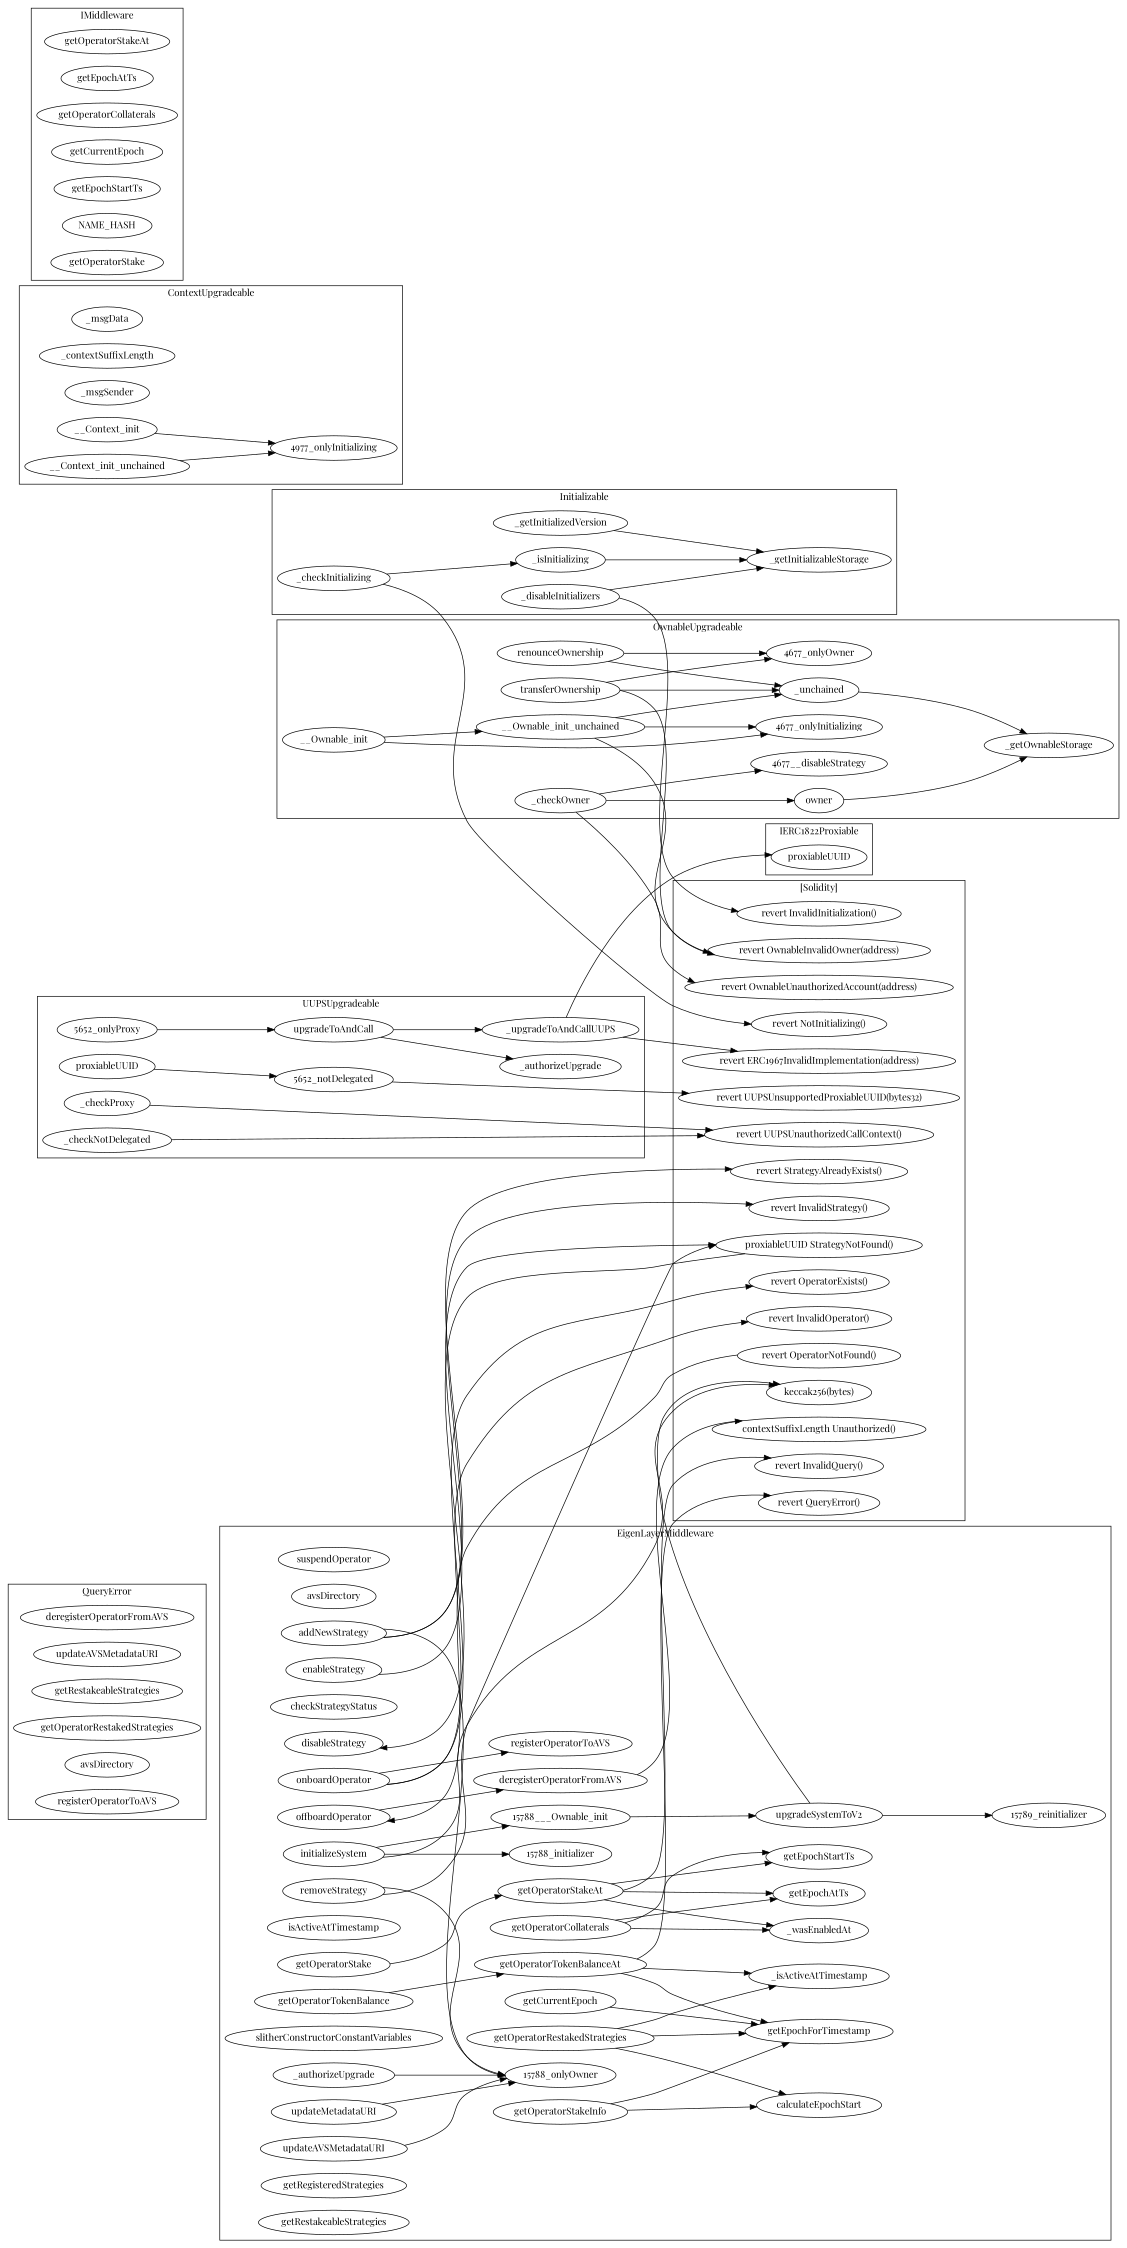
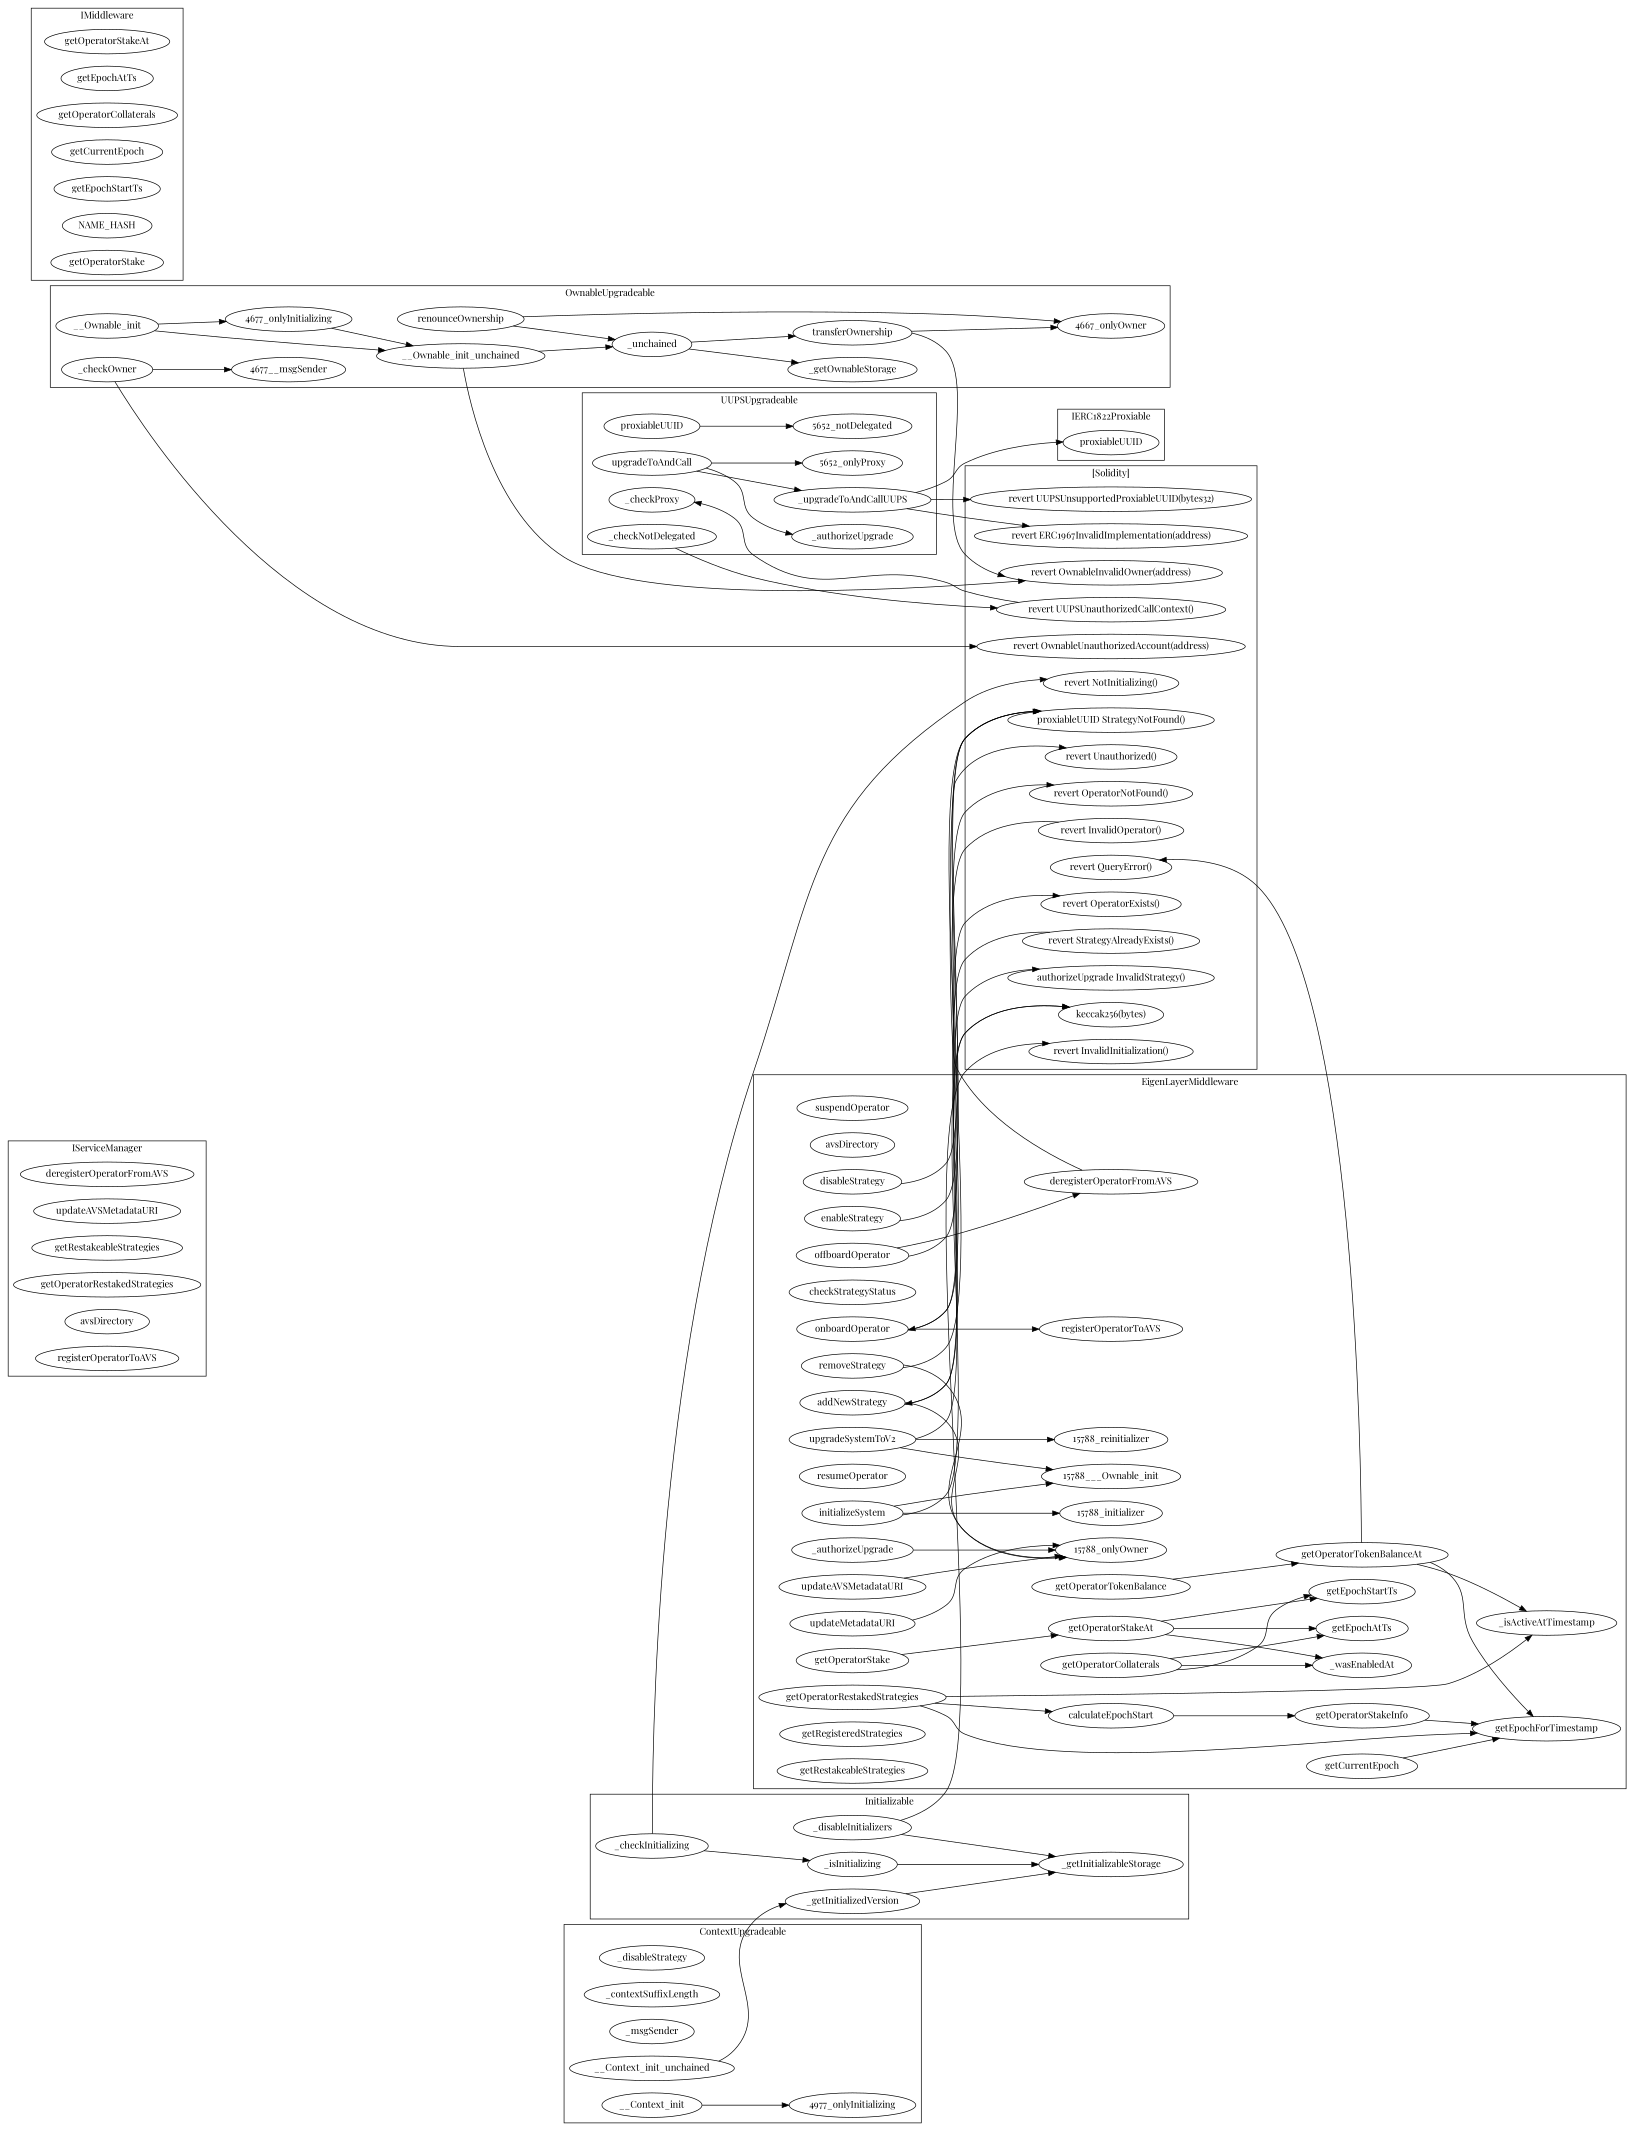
node "_msgData": label "_msgData" -> "_disableStrategy"
edge "__Context_init_unchained" -> "4977_onlyInitializing": now "__Context_init_unchained" -> "_getInitializedVersion"
node "4677_onlyOwner": label "4677_onlyOwner" -> "4667_onlyOwner"
edge "transferOwnership" -> "_unchained": reversed
edge "__Ownable_init_unchained" -> "4677_onlyInitializing": reversed
node "4677__disableStrategy": label "4677__disableStrategy" -> "4677__msgSender"
node "owner": removed
edge "5652_onlyProxy" -> "upgradeToAndCall": reversed
edge "5652_notDelegated" -> "revert UUPSUnsupportedProxiableUUID(bytes32)": now "_upgradeToAndCallUUPS" -> "revert UUPSUnsupportedProxiableUUID(bytes32)"
edge "_checkProxy" -> "revert UUPSUnauthorizedCallContext()": reversed
node "revert InvalidStrategy()": label "revert InvalidStrategy()" -> "authorizeUpgrade InvalidStrategy()"
edge "addNewStrategy" -> "revert StrategyAlreadyExists()": reversed
edge "proxiableUUID StrategyNotFound()" -> "disableStrategy": reversed
node "contextSuffixLength Unauthorized()": label "contextSuffixLength Unauthorized()" -> "revert Unauthorized()"
node "revert InvalidQuery()": removed
edge "onboardOperator" -> "revert InvalidOperator()": reversed
edge "revert OperatorNotFound()" -> "offboardOperator": reversed
cluster "QueryError": label "QueryError" -> "IServiceManager"
node "15789_reinitializer": label "15789_reinitializer" -> "15788_reinitializer"
edge "15788___Ownable_init" -> "upgradeSystemToV2": reversed
node "isActiveAtTimestamp": label "isActiveAtTimestamp" -> "resumeOperator"
node "slitherConstructorConstantVariables": removed
edge "getOperatorStakeInfo" -> "calculateEpochStart": reversed
